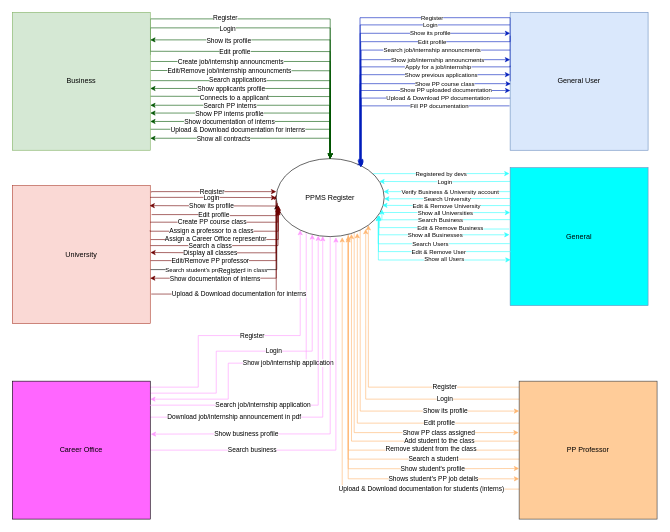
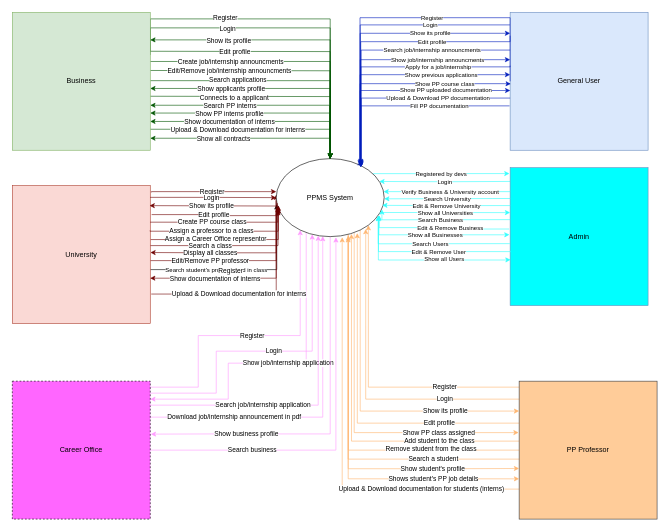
node "PPMS Register": label "PPMS Register" -> "PPMS System"
node "General": label "General" -> "Admin"
node "Career Office": style solid -> dashed
